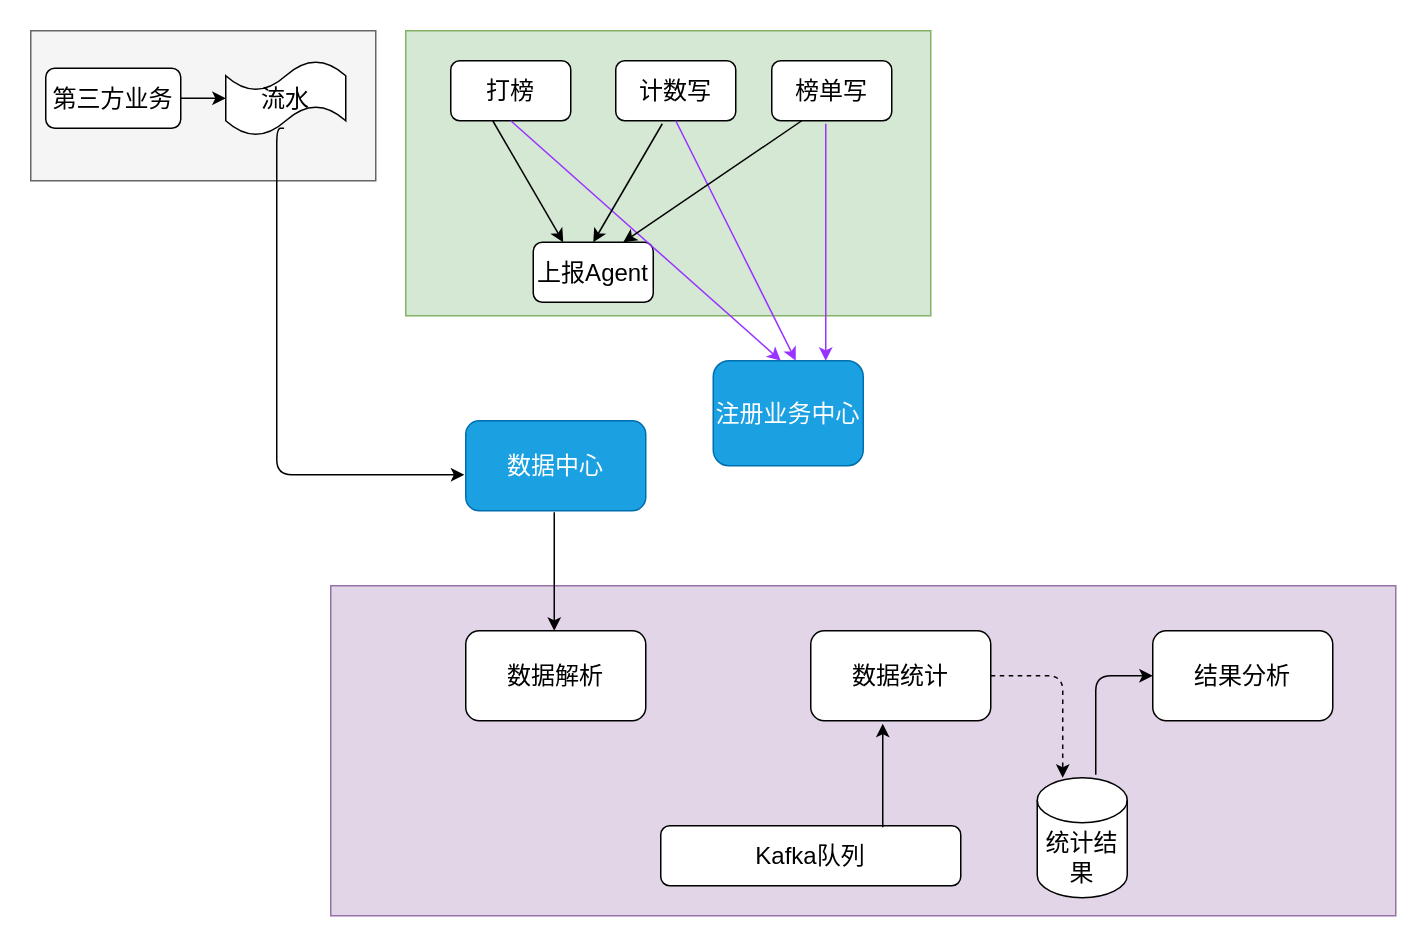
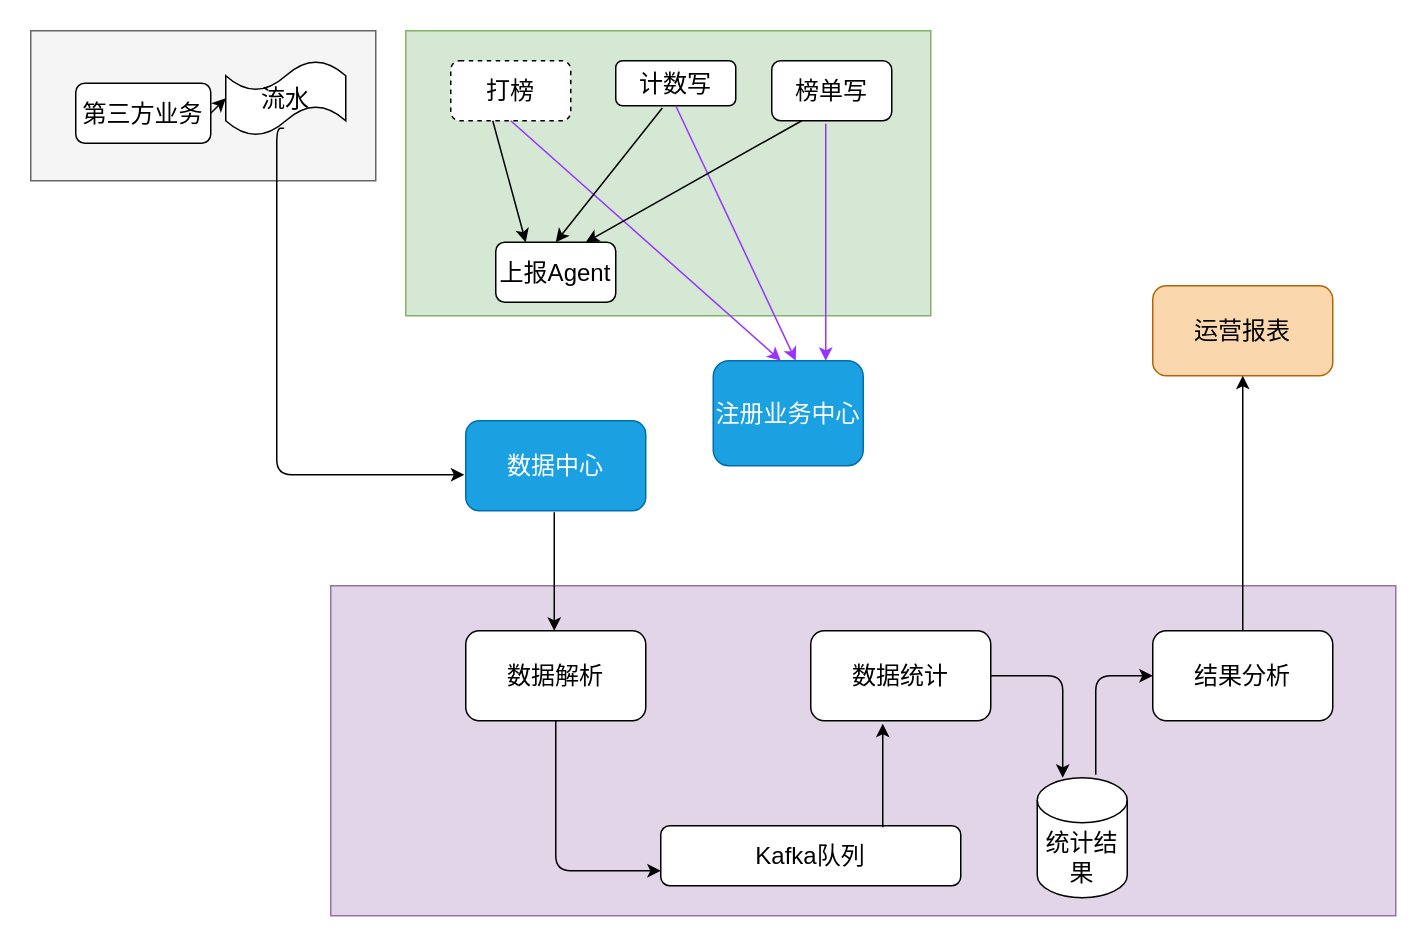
node "打榜": style solid -> dashed
node "计数写": size 120x60 -> 120x45
node "第三方业务": moved (113, 98) -> (143, 113)
node "上报Agent": moved (593, 272) -> (556, 272)
node "运营报表": added
edge "结果分析" -> "运营报表": added
edge "数据统计" -> "统计结果": style dashed -> solid
edge "数据解析" -> "Kafka队列": added
